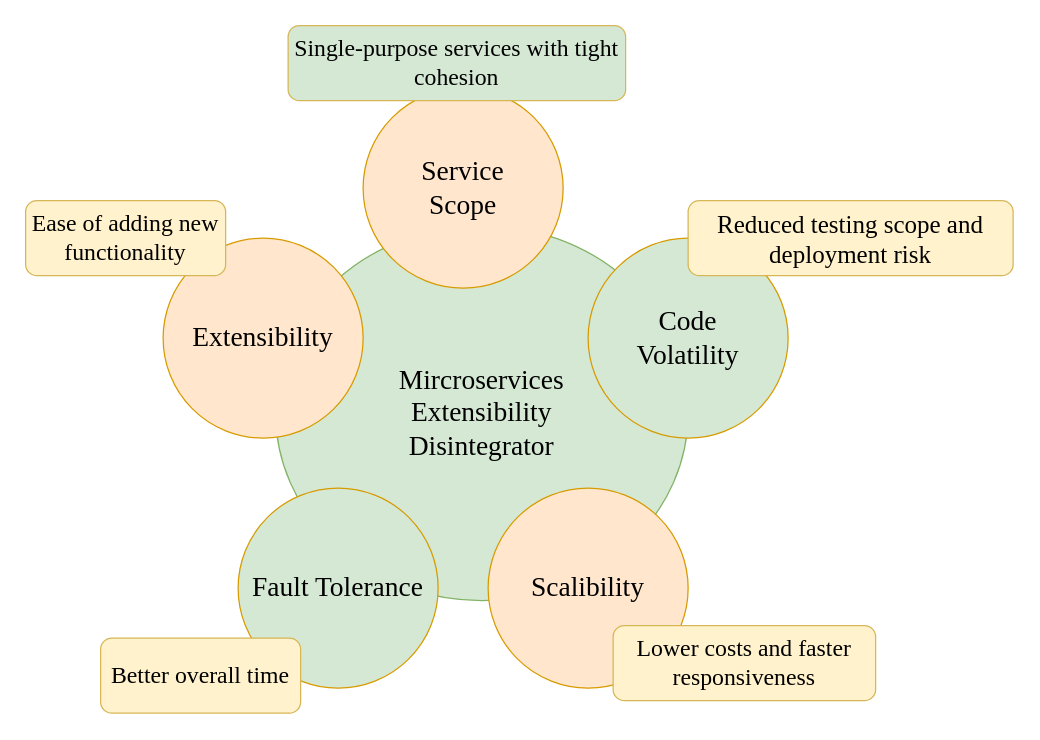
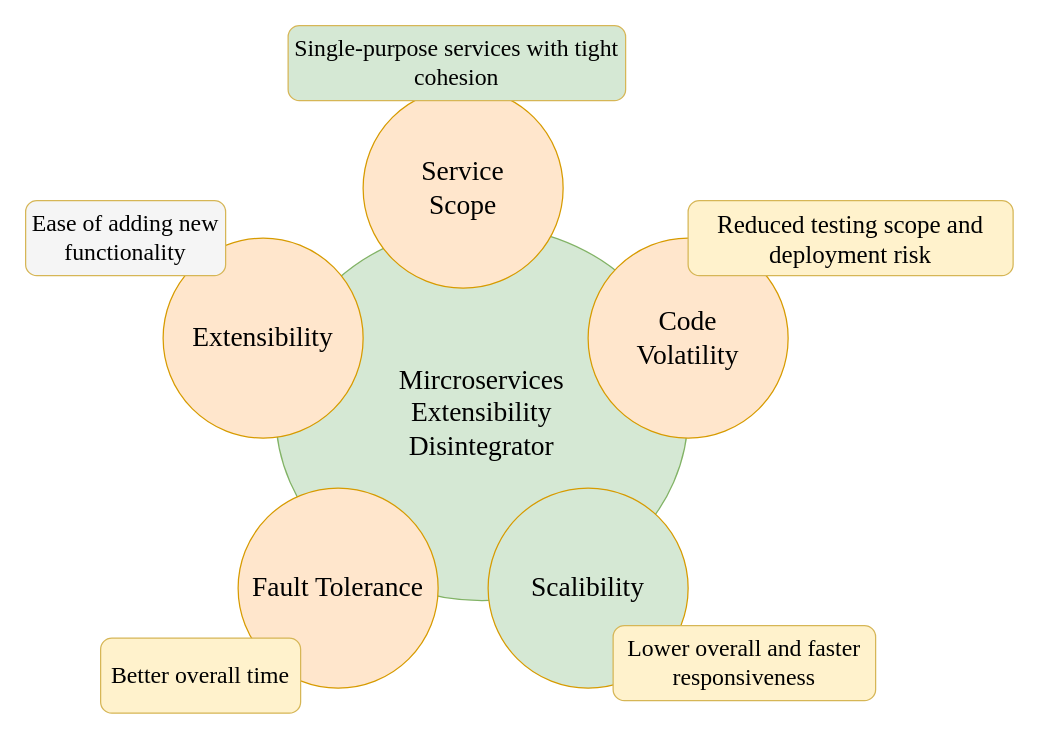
node "Ease of adding new functionality": fillcolor #fff2cc -> #f5f5f5
node "Code Volatility": fillcolor #d5e8d4 -> #ffe6cc
node "Fault Tolerance": fillcolor #d5e8d4 -> #ffe6cc
node "Scalibility": fillcolor #ffe6cc -> #d5e8d4
node "Lower costs and faster responsiveness": label "Lower costs and faster responsiveness" -> "Lower overall and faster responsiveness"
